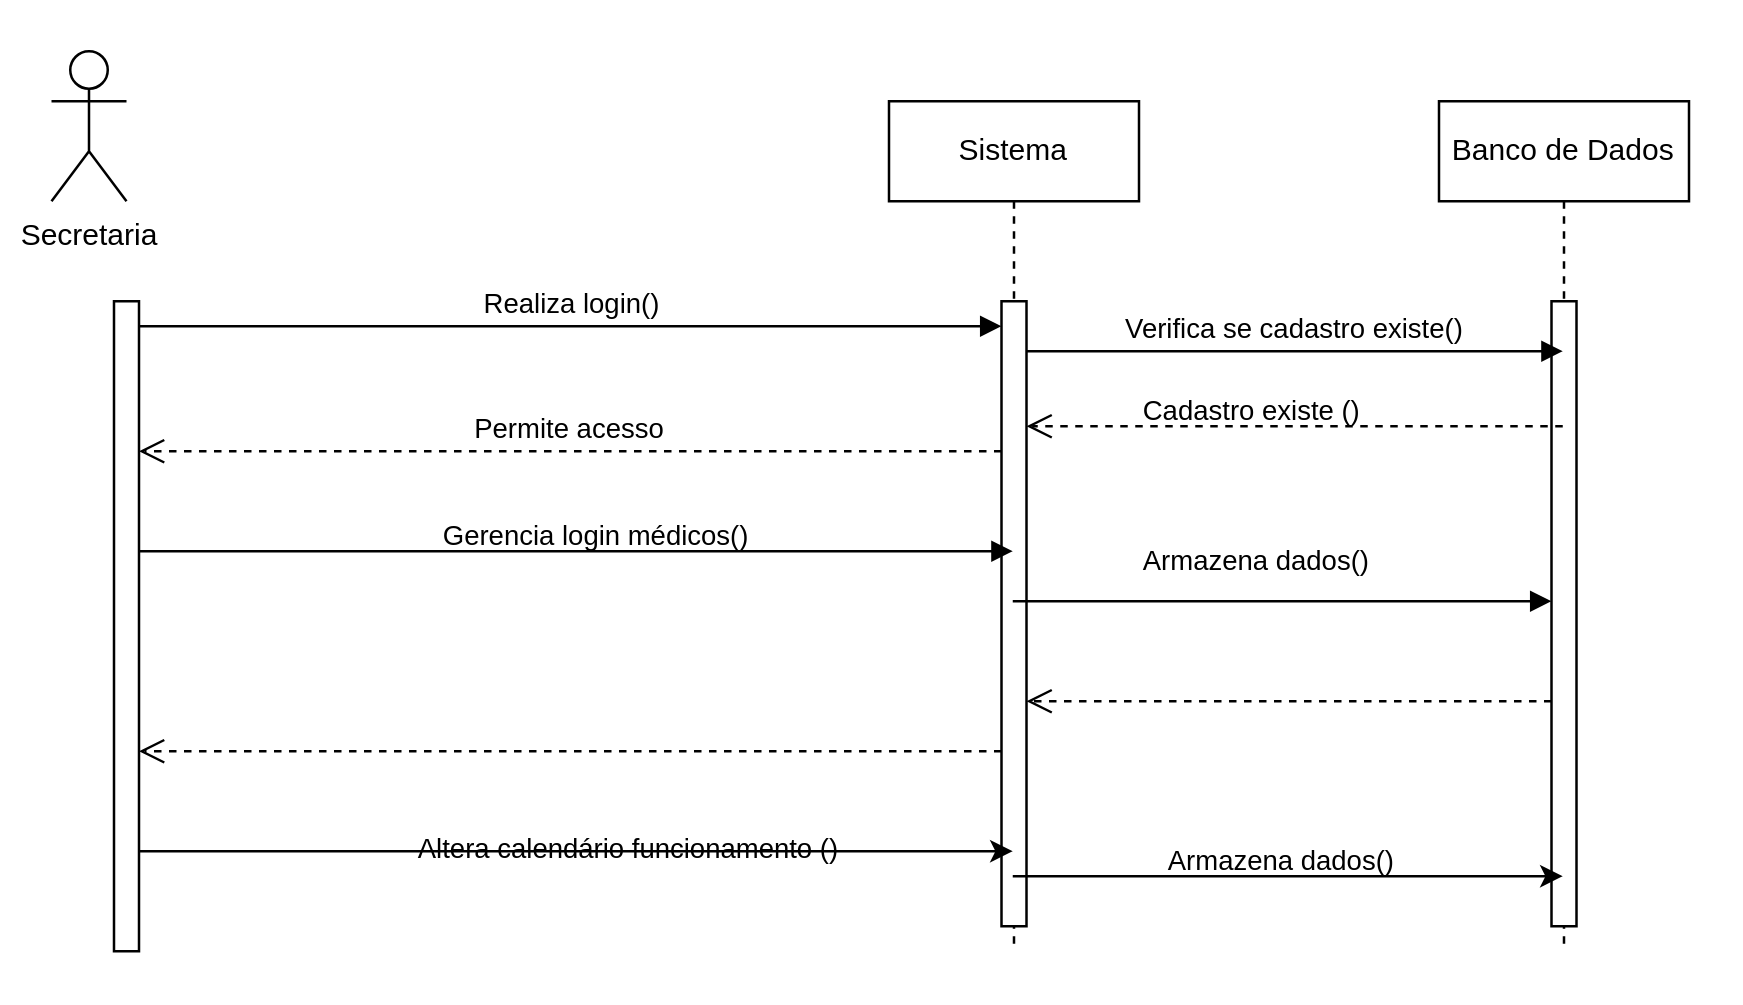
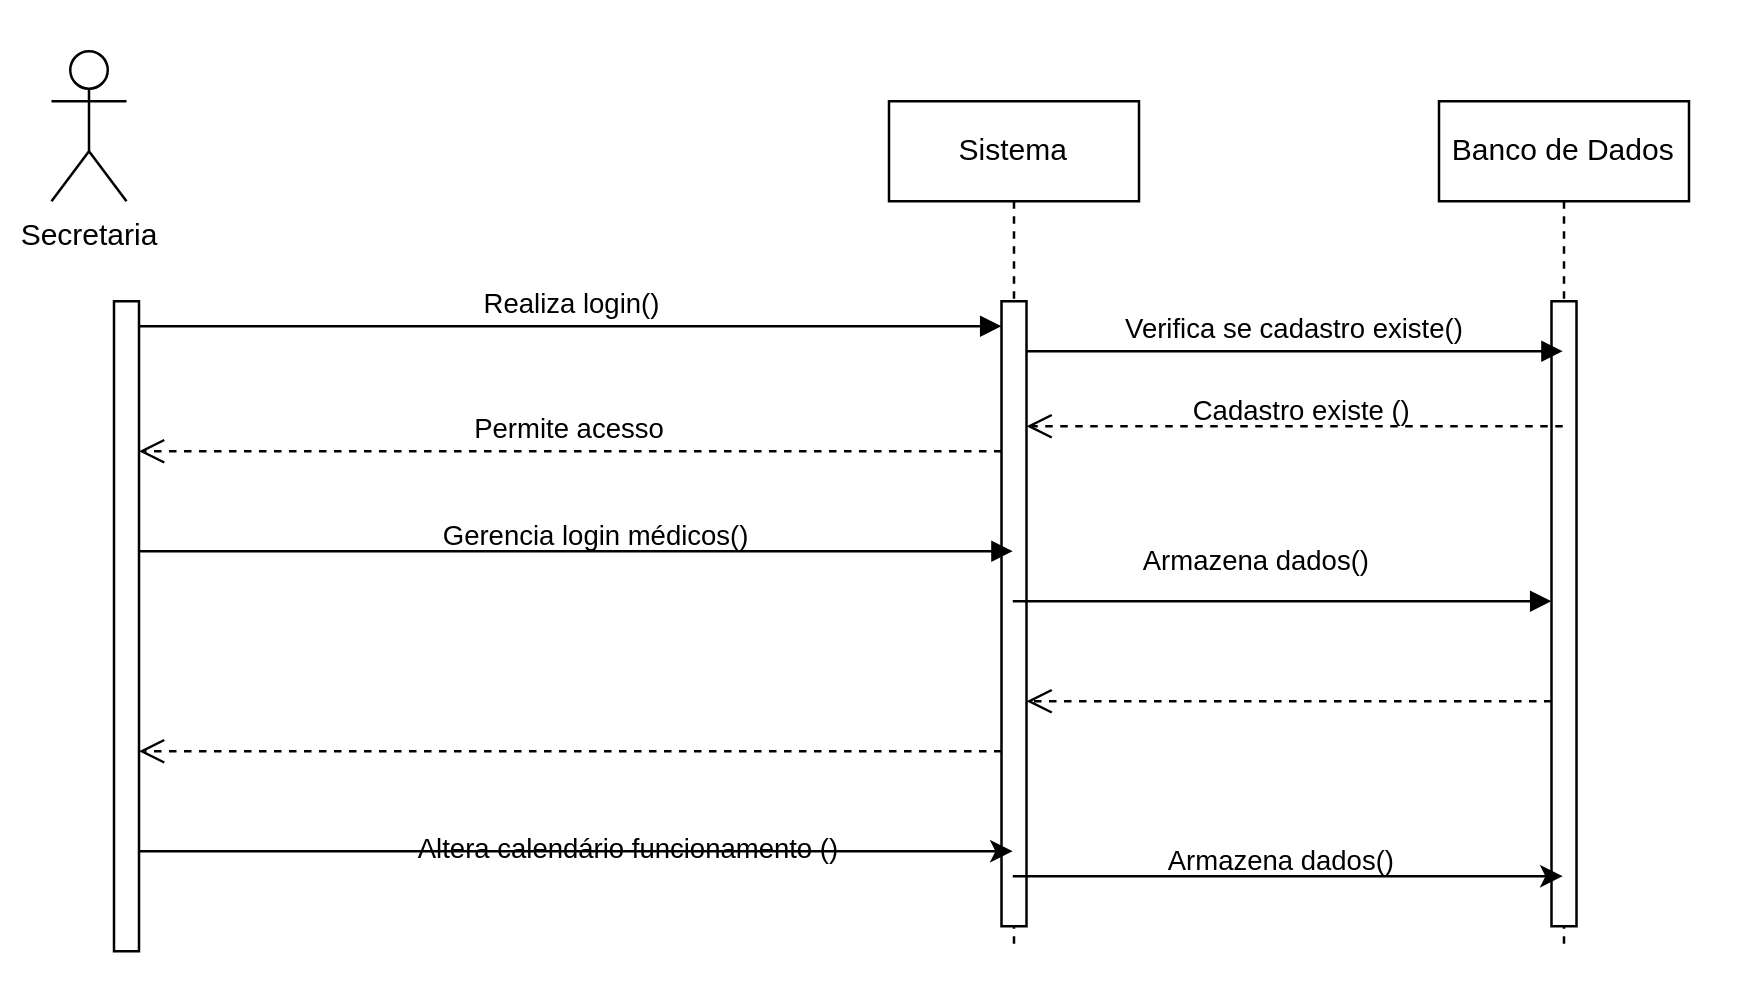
node "Cadastro existe ()": moved (1251, 426) -> (1301, 426)
